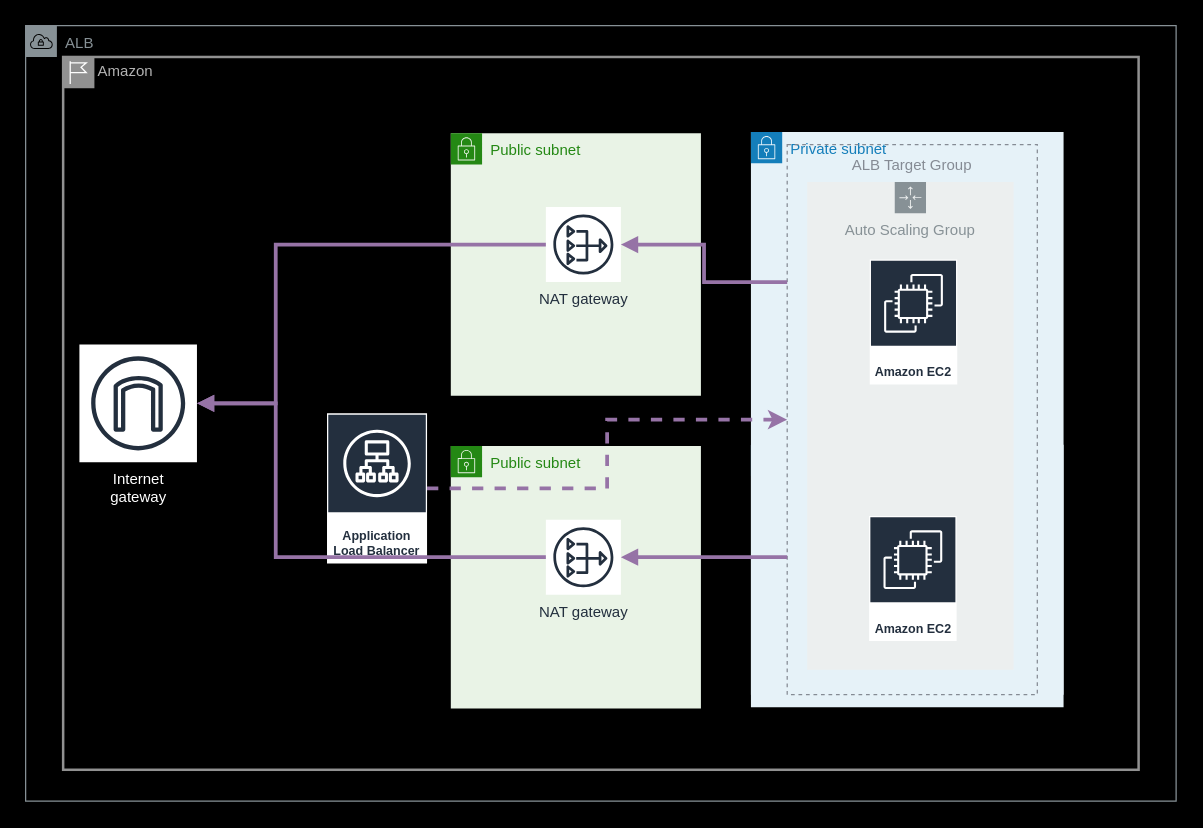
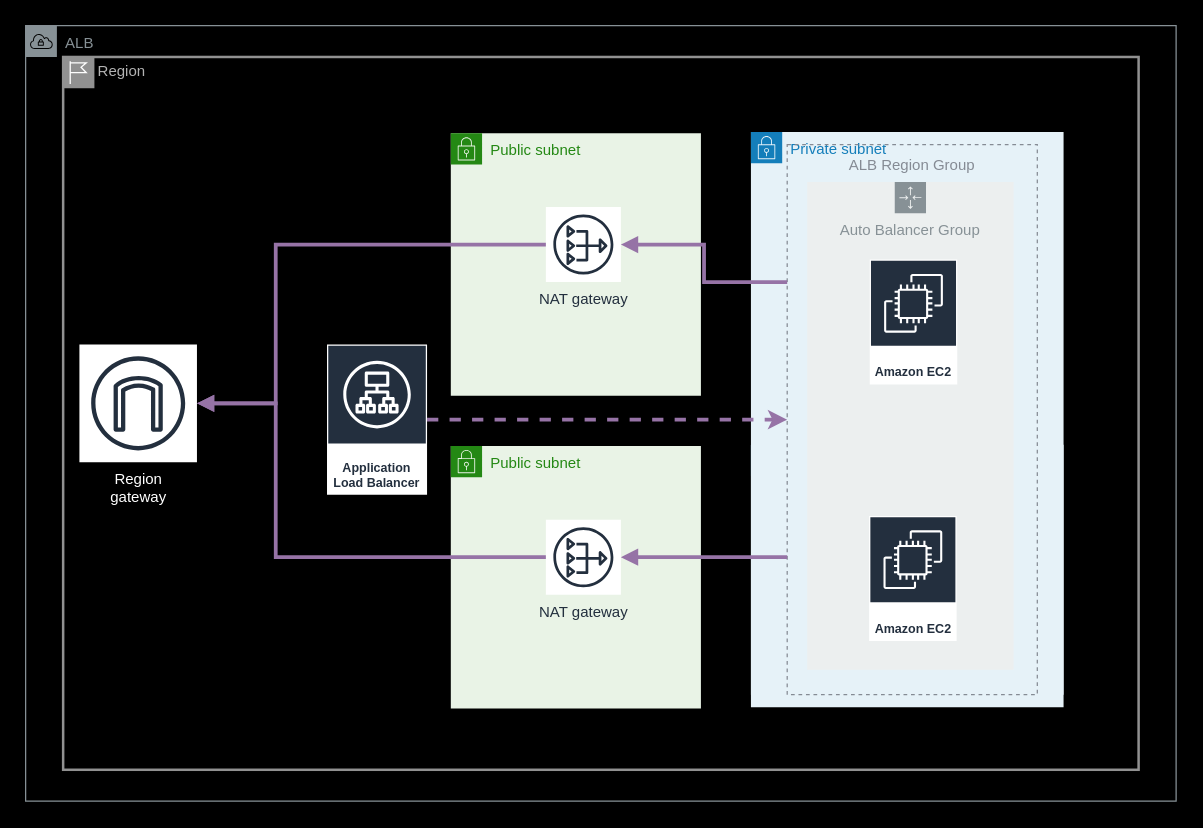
node "Amazon": label "Amazon" -> "Region"
node "ALB Target Group": label "ALB Target Group" -> "ALB Region Group"
node "Auto Scaling Group": label "Auto Scaling Group" -> "Auto Balancer Group"
node "Application Load Balancer": moved (377, 488) -> (377, 419)
node "Internet gateway": label "Internet gateway" -> "Region gateway"
